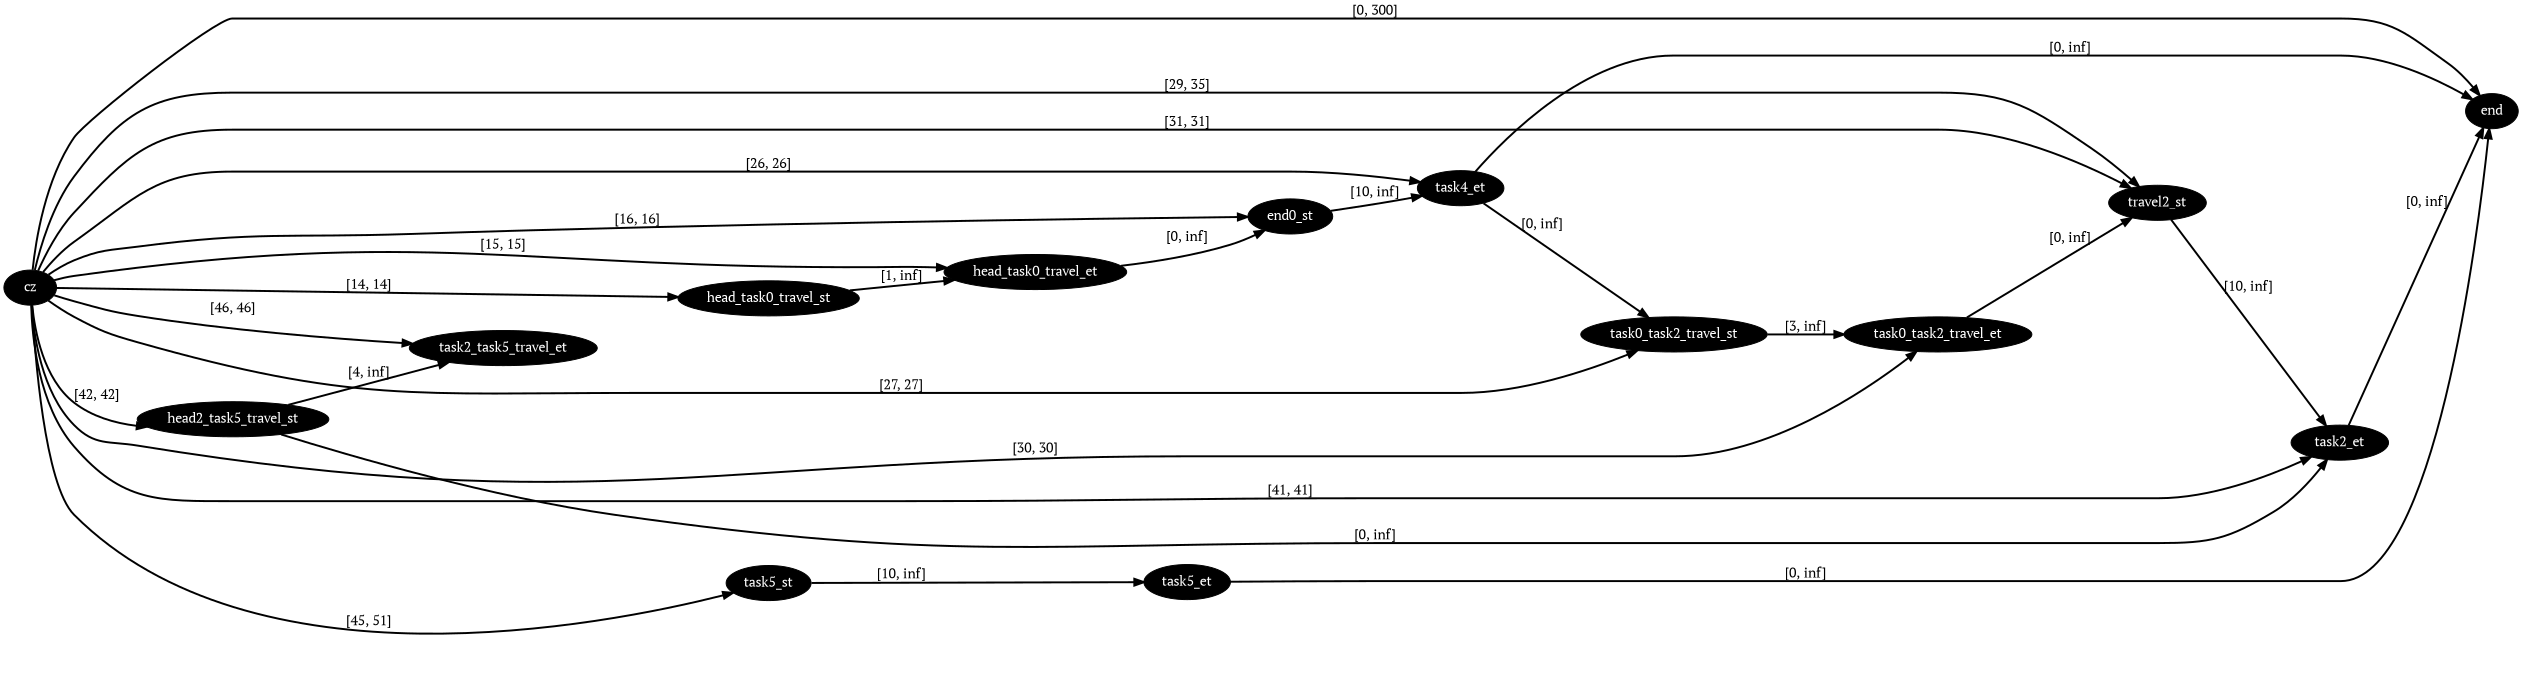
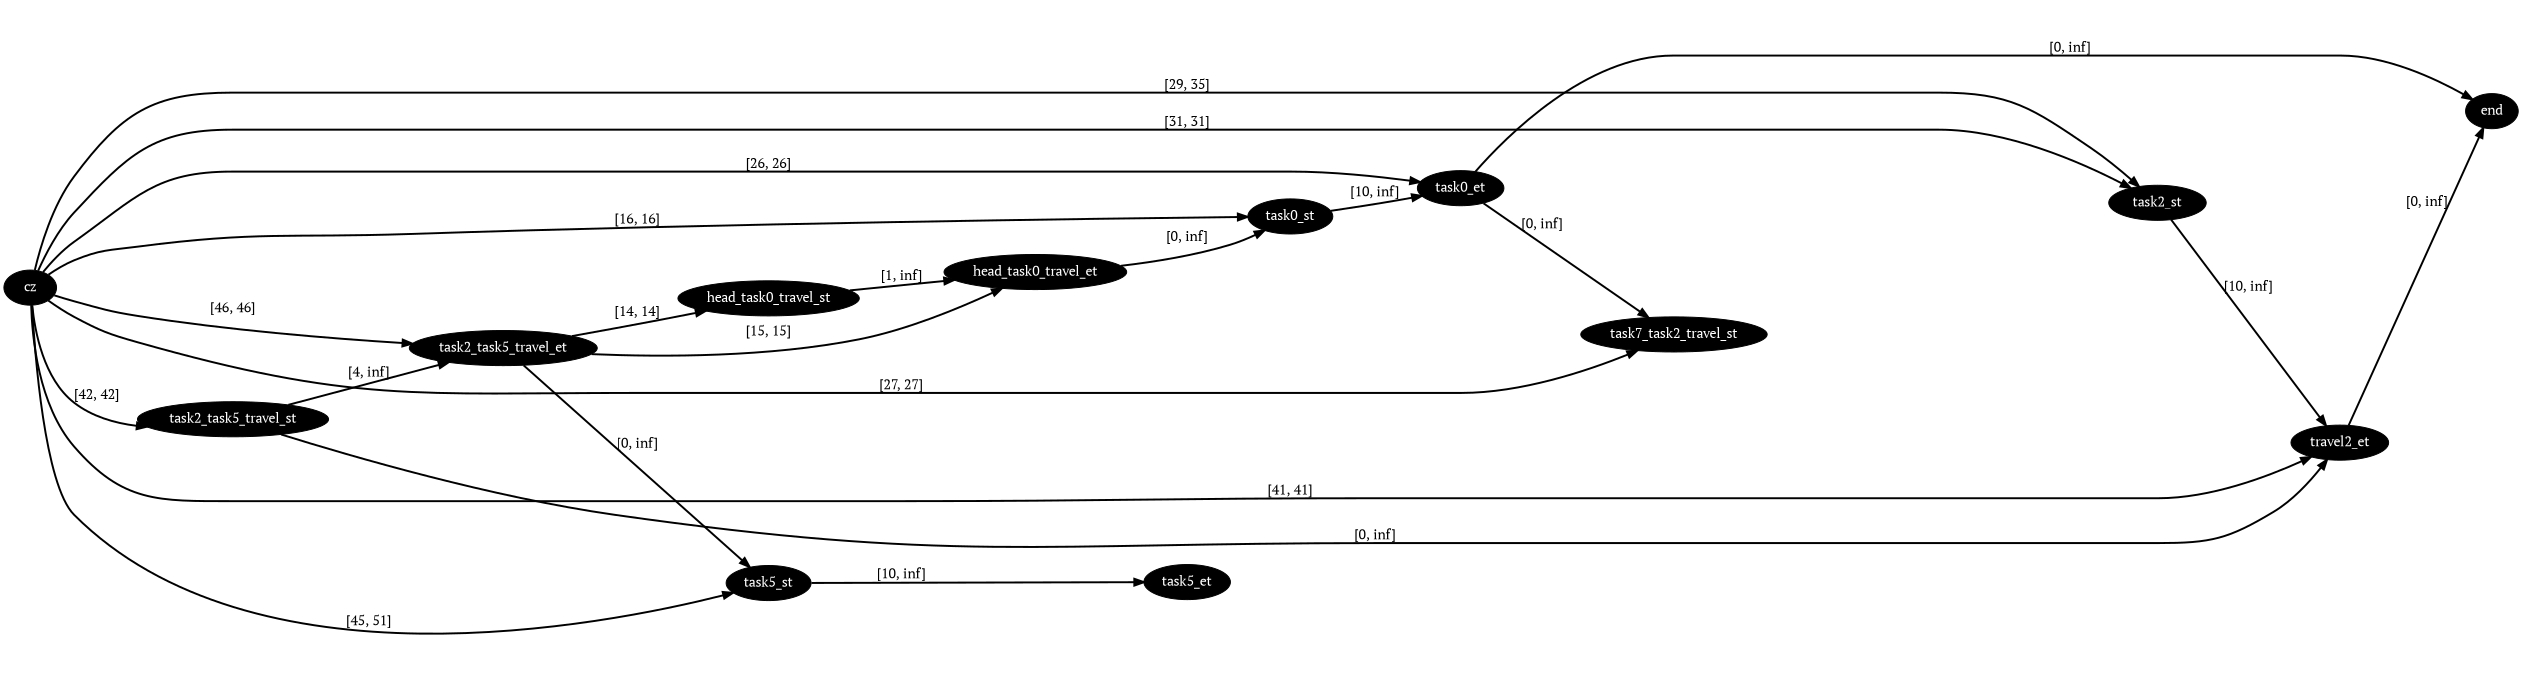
edge "cz" -> "end": removed, label "[0, 300]"
node "task4_et": label "task4_et" -> "task0_et"
node "travel2_st": label "travel2_st" -> "task2_st"
node "end0_st": label "end0_st" -> "task0_st"
edge "cz" -> "head_task0_travel_et": now "task2_task5_travel_et" -> "head_task0_travel_et"
edge "cz" -> "head_task0_travel_st": now "task2_task5_travel_et" -> "head_task0_travel_st"
node "task0_task2_travel_st": label "task0_task2_travel_st" -> "task7_task2_travel_st"
node "task0_task2_travel_et": removed
node "head2_task5_travel_st": label "head2_task5_travel_st" -> "task2_task5_travel_st"
node "task2_et": label "task2_et" -> "travel2_et"
edge "task2_task5_travel_et" -> "task5_st": added, label "[0, inf]"
edge "task5_et" -> "end": removed, label "[0, inf]"
